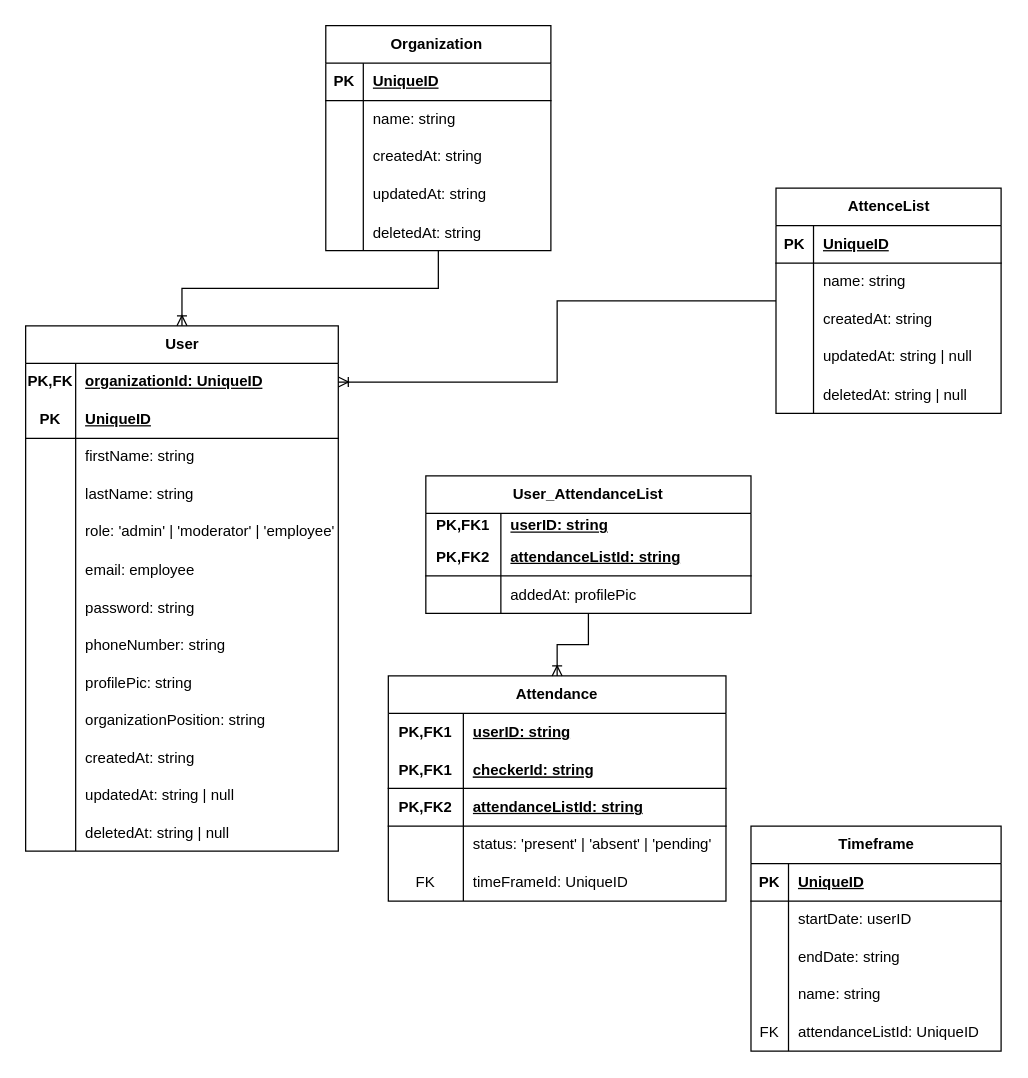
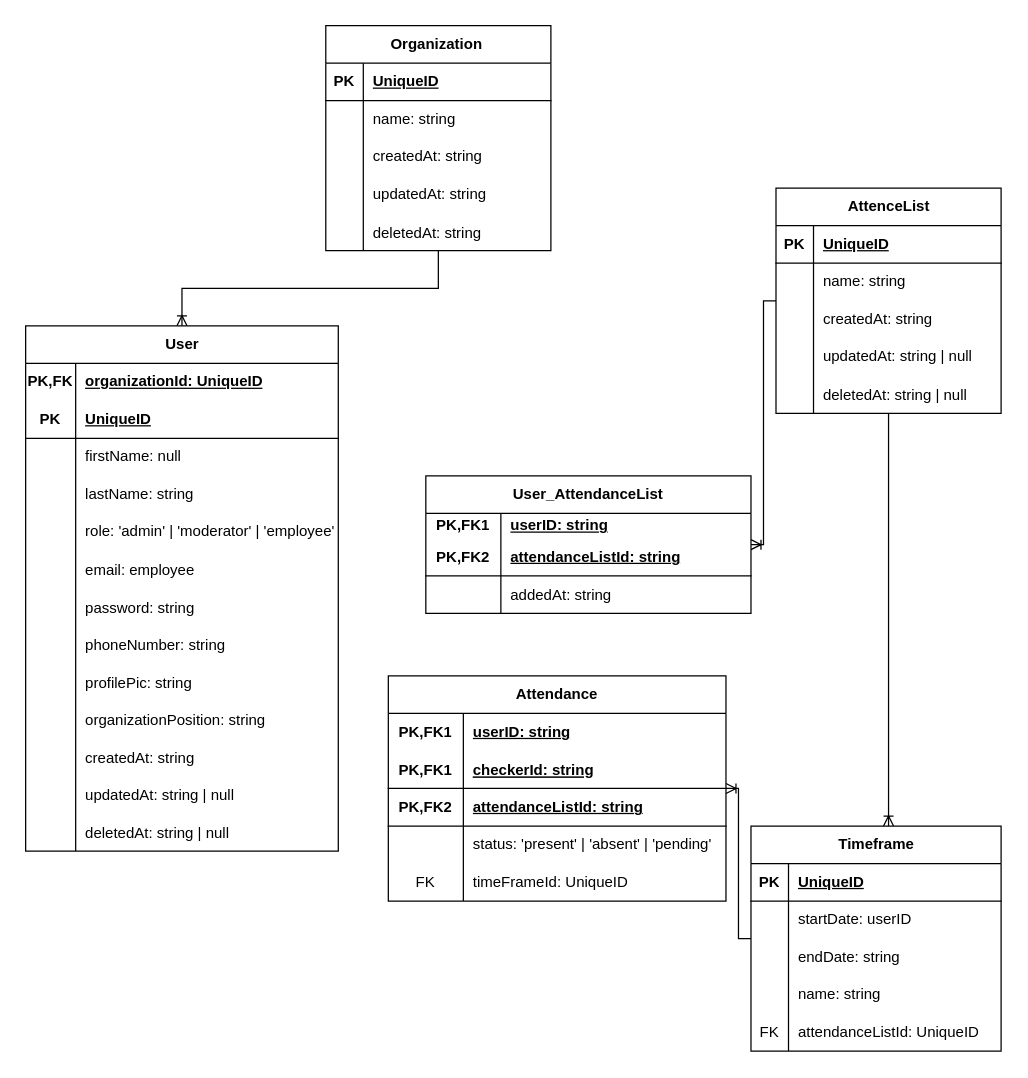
edge "AttenceList" -> "organizationId: UniqueID": now "AttenceList" -> "Timeframe"
edge "AttenceList" -> "User_AttendanceList": added
node "firstName: string": label "firstName: string" -> "firstName: null"
node "addedAt: profilePic": label "addedAt: profilePic" -> "addedAt: string"
edge "User_AttendanceList" -> "Attendance": removed
edge "Timeframe" -> "Attendance": added
